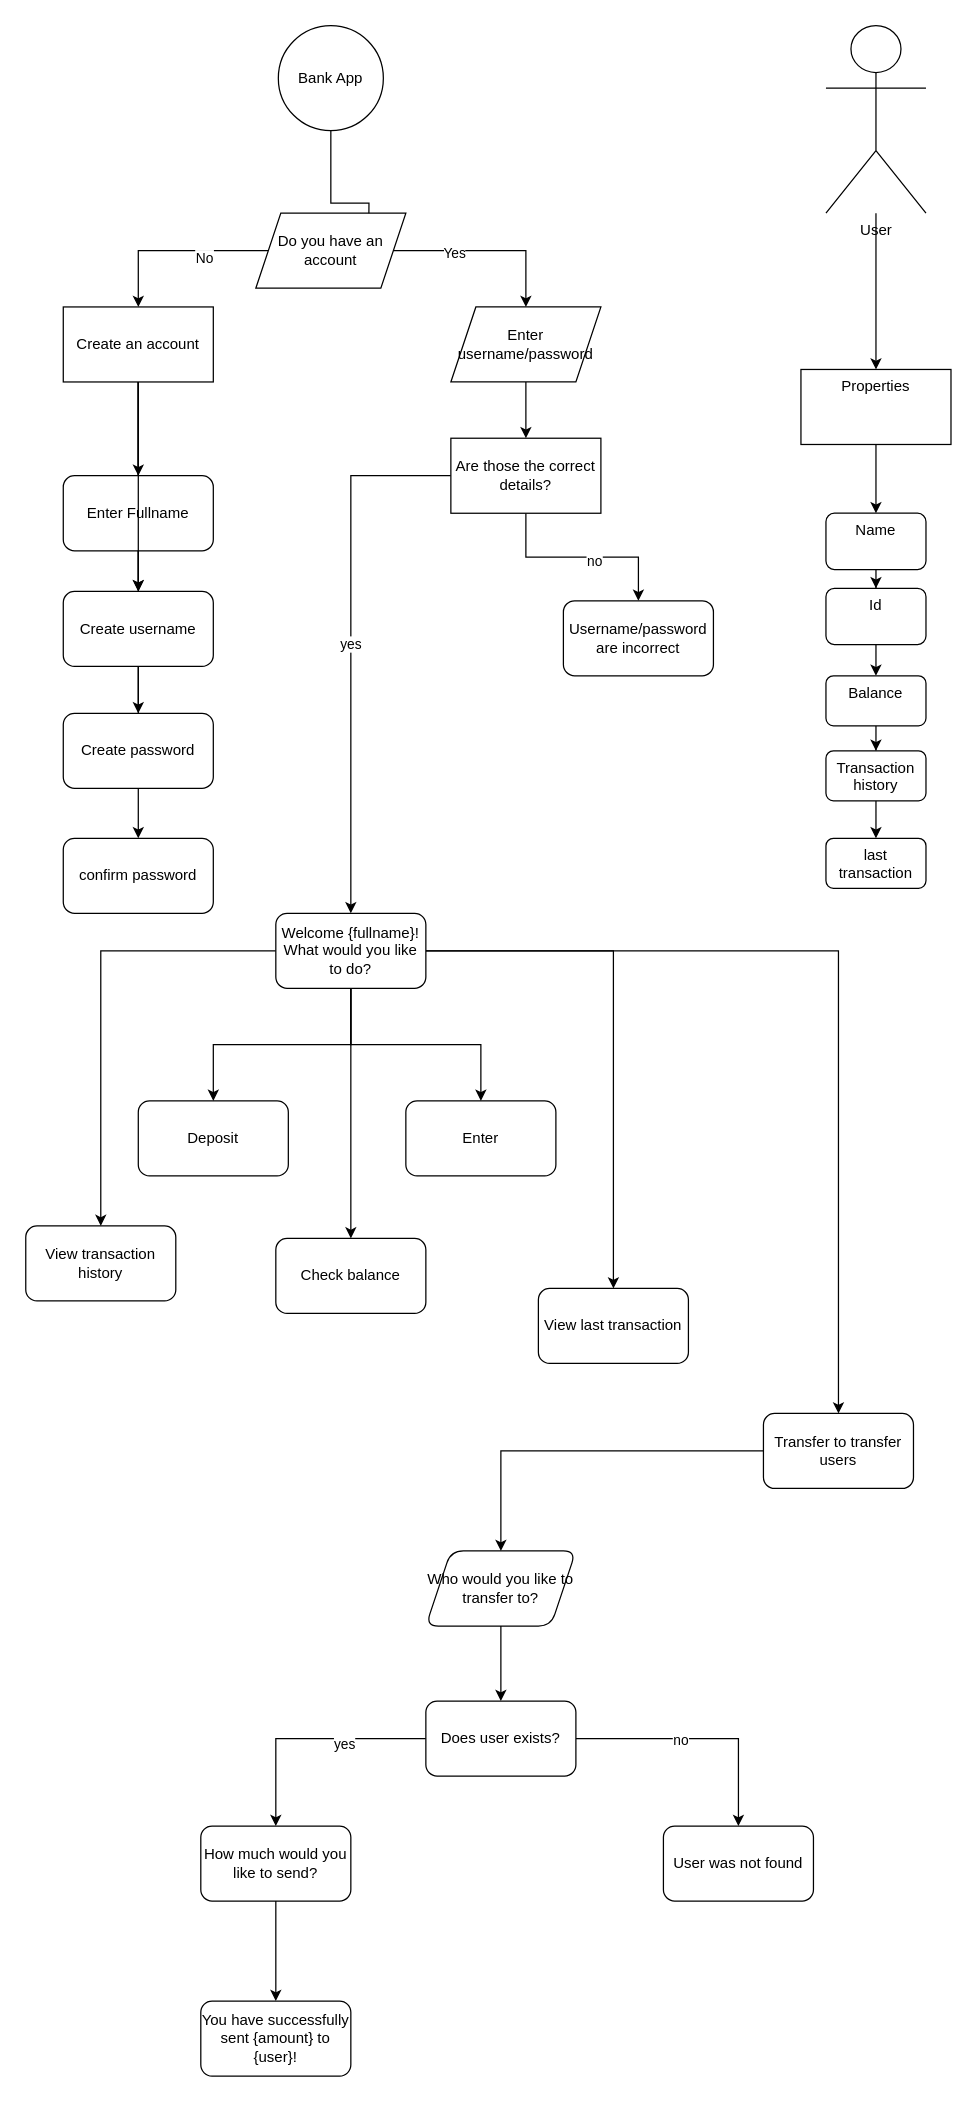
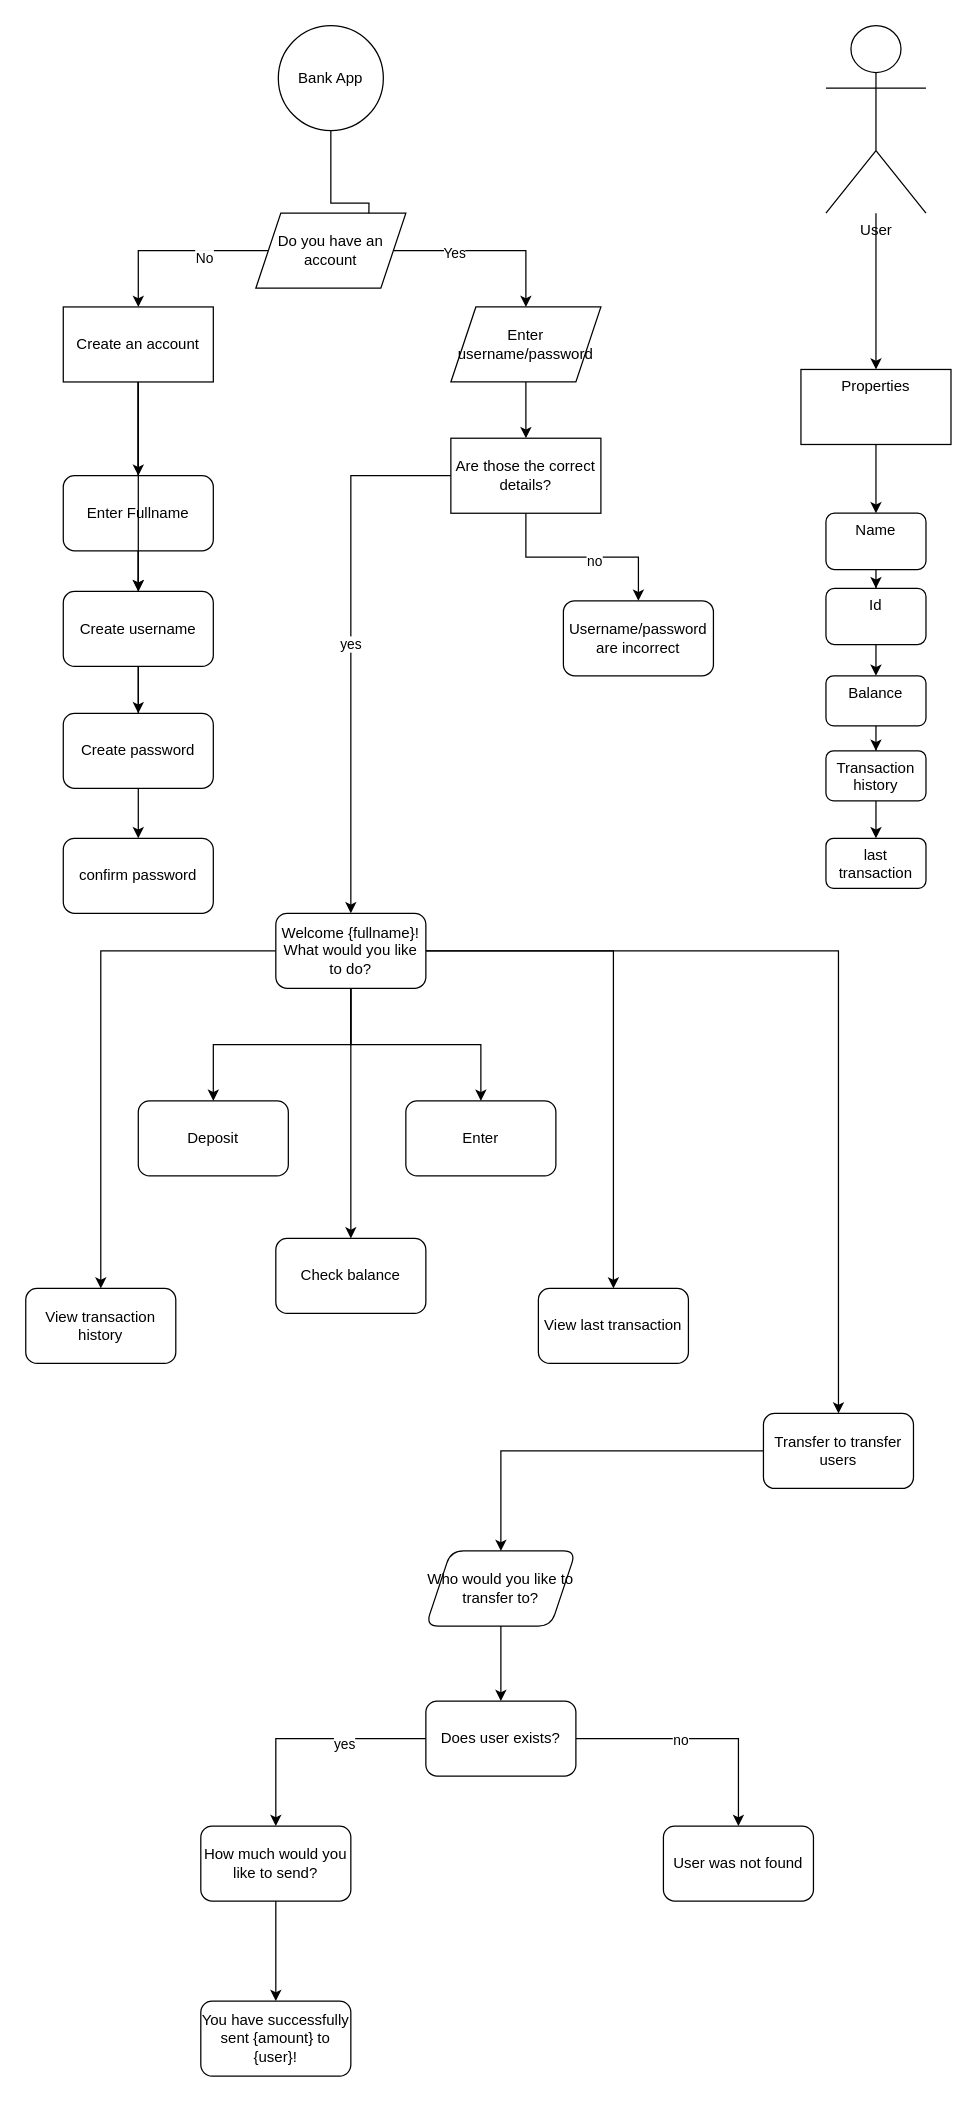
node "View transaction history": moved (101, 1263) -> (101, 1326)
